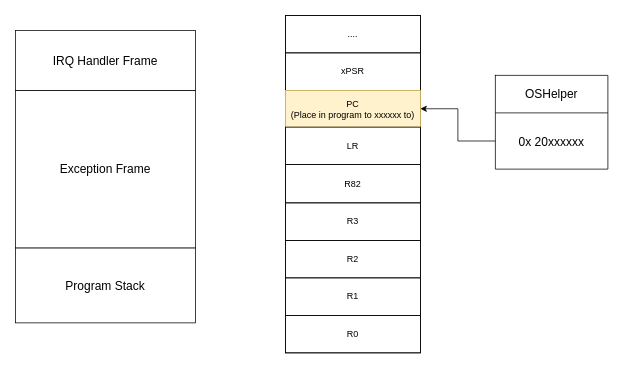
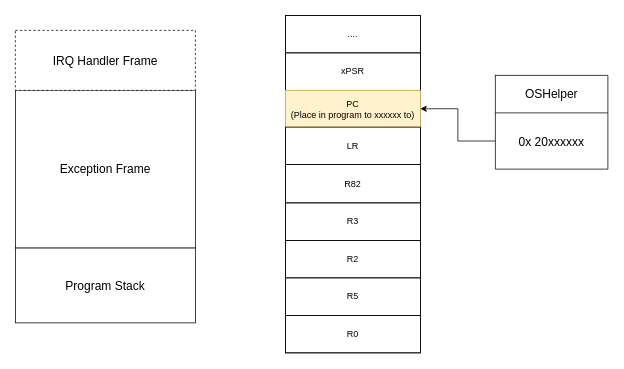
node "IRQ Handler Frame": style solid -> dashed
node "R1": label "R1" -> "R5"
